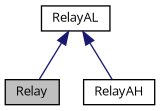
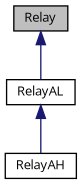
edge "Relay" -> "RelayAL": reversed
